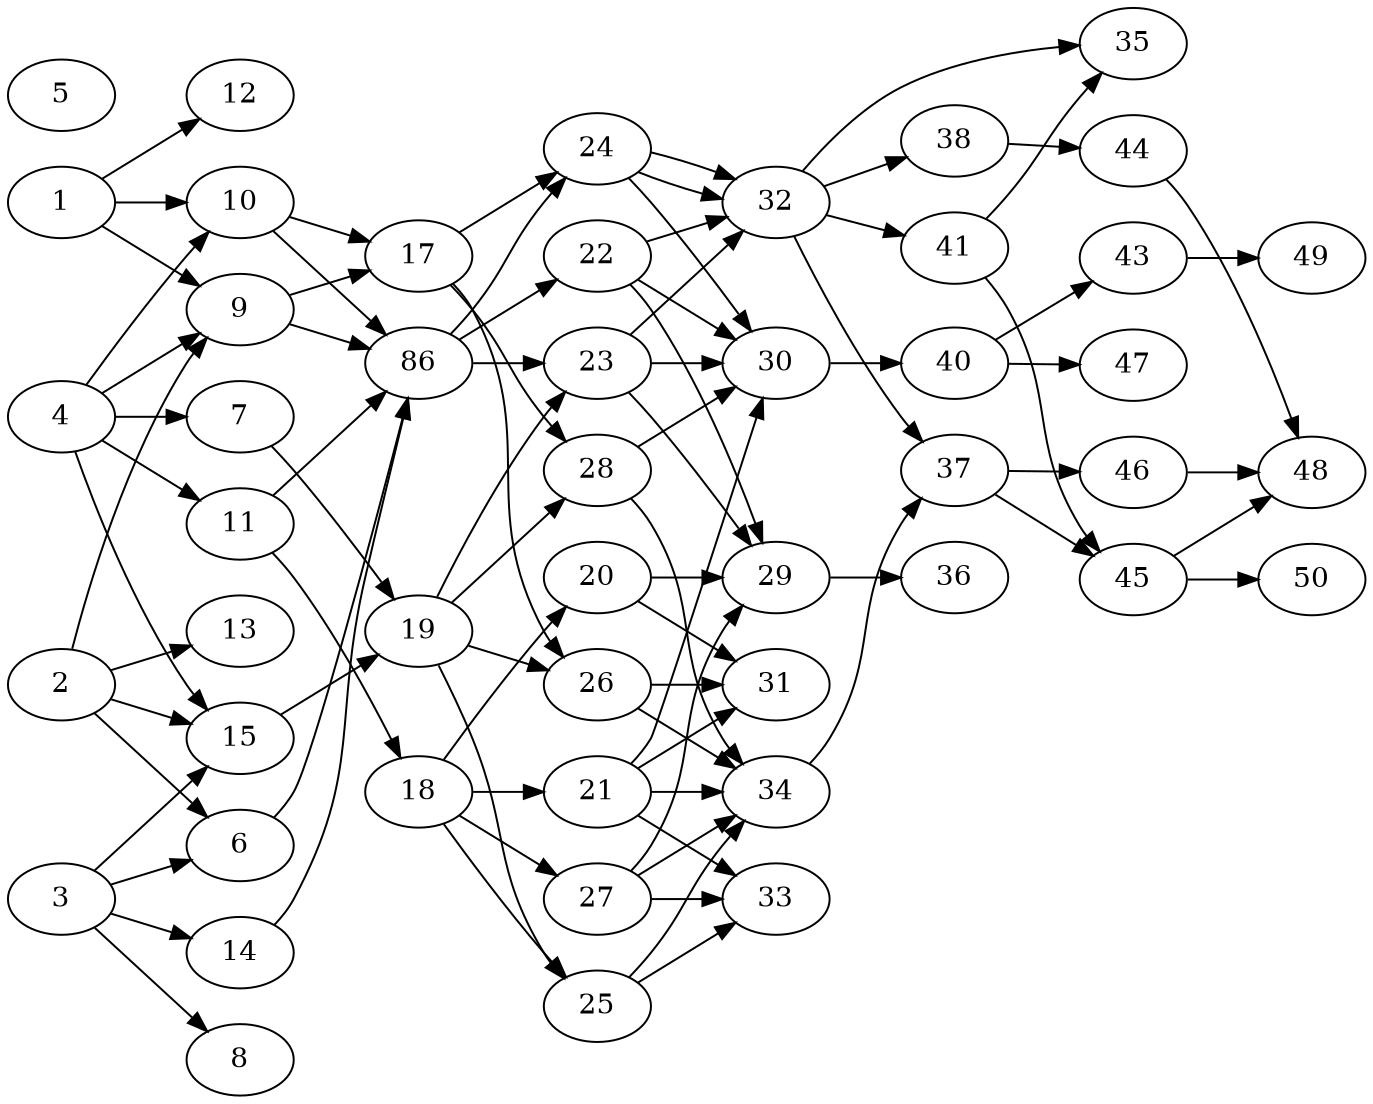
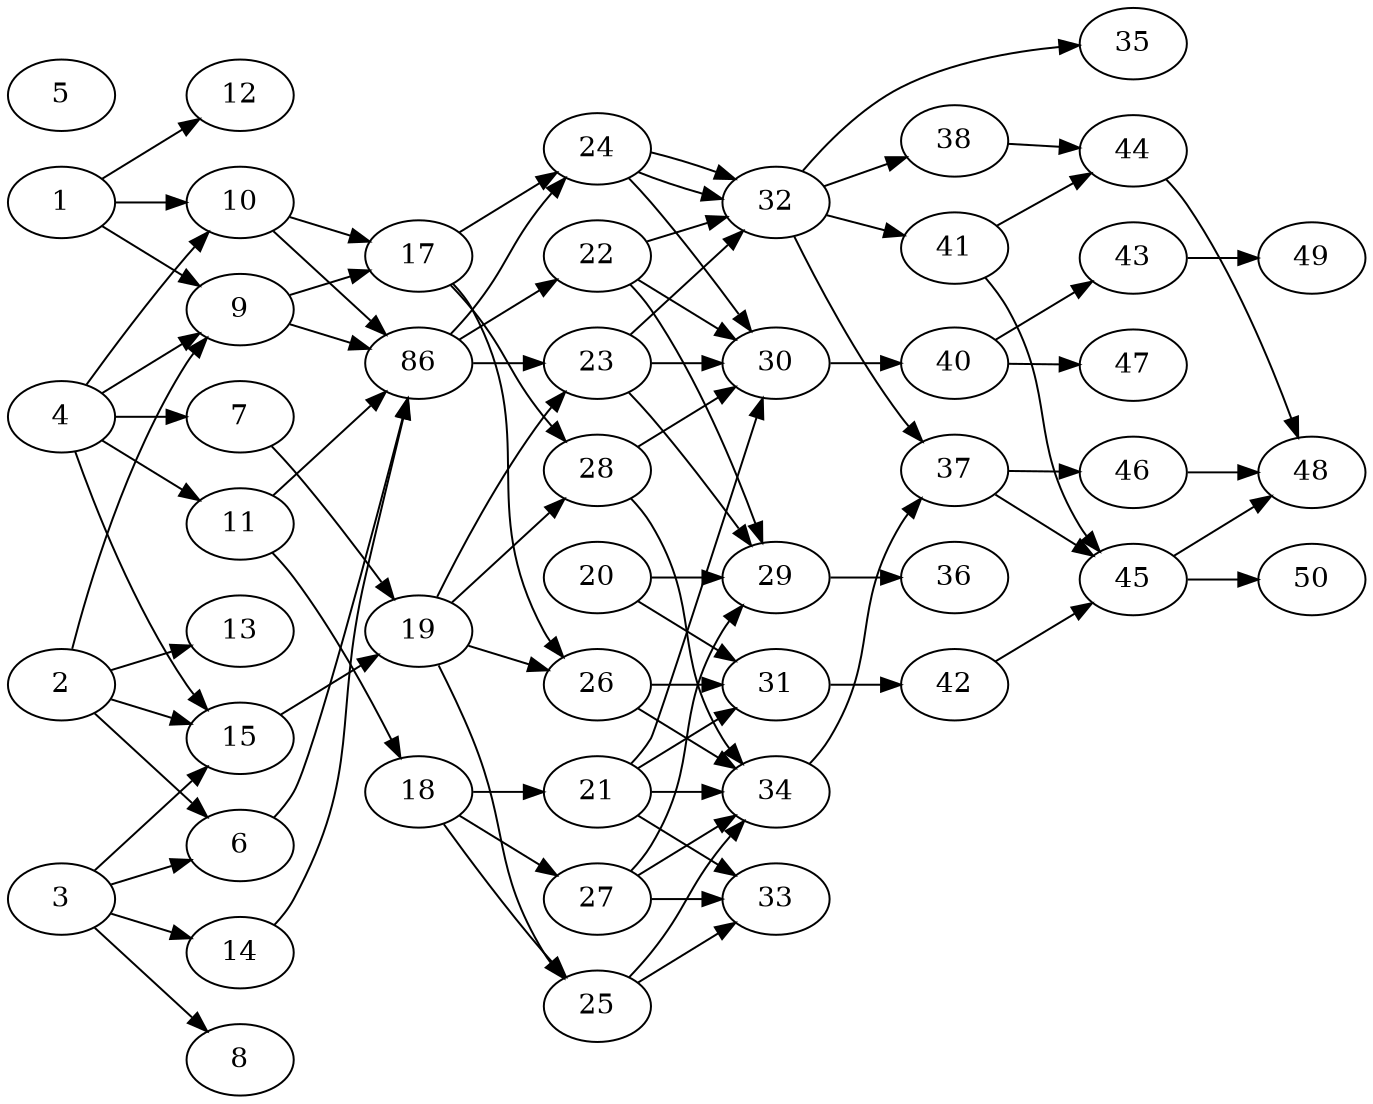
edge "41" -> "35": now "41" -> "44"
node "42": added
edge "18" -> "20": removed
